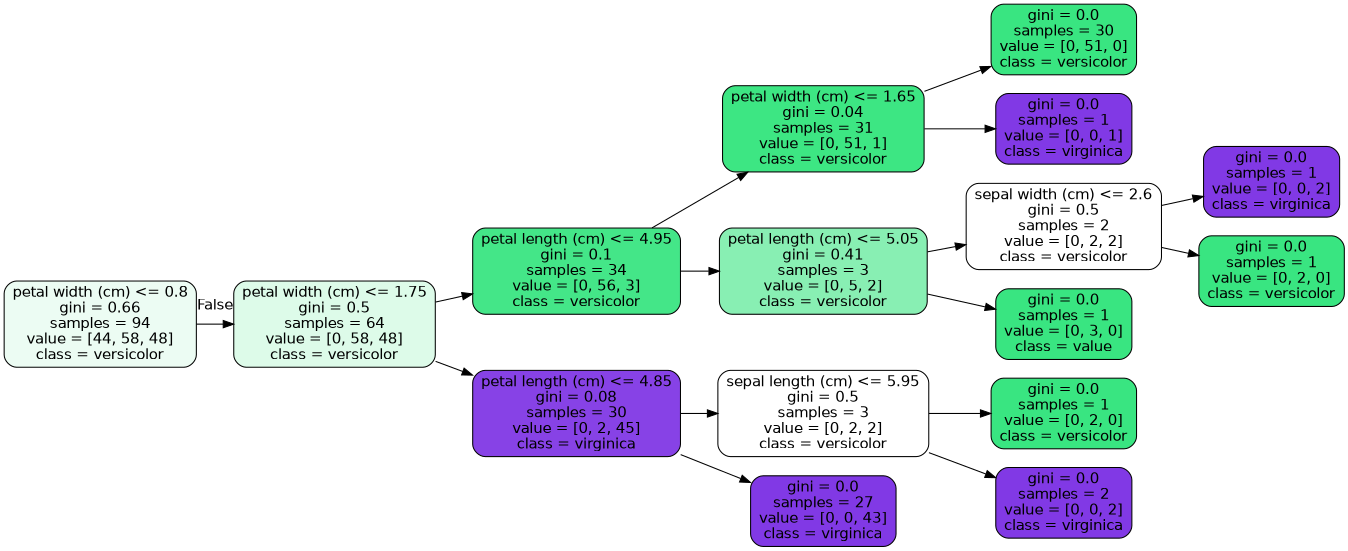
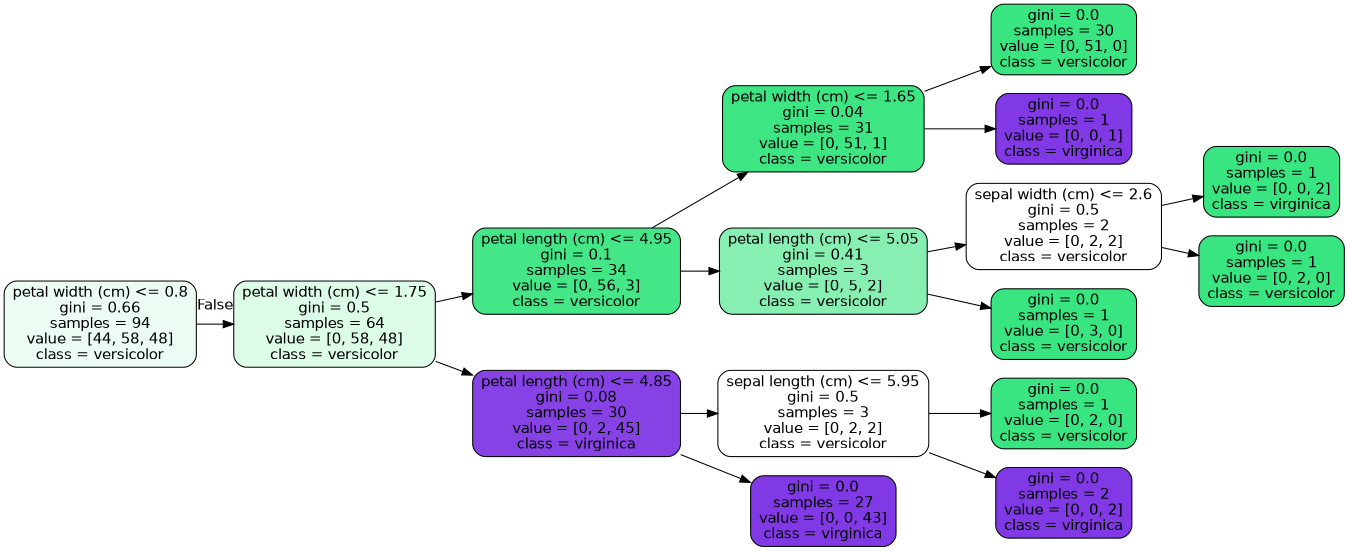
node "gini = 0.0 samples = 1 value = [0, 0, 2] class = virginica": fillcolor #8139e5 -> #39e581
node "gini = 0.0 samples = 1 value = [0, 3, 0] class = value": label "gini = 0.0 samples = 1 value = [0, 3, 0] class = value" -> "gini = 0.0 samples = 1 value = [0, 3, 0] class = versicolor"
